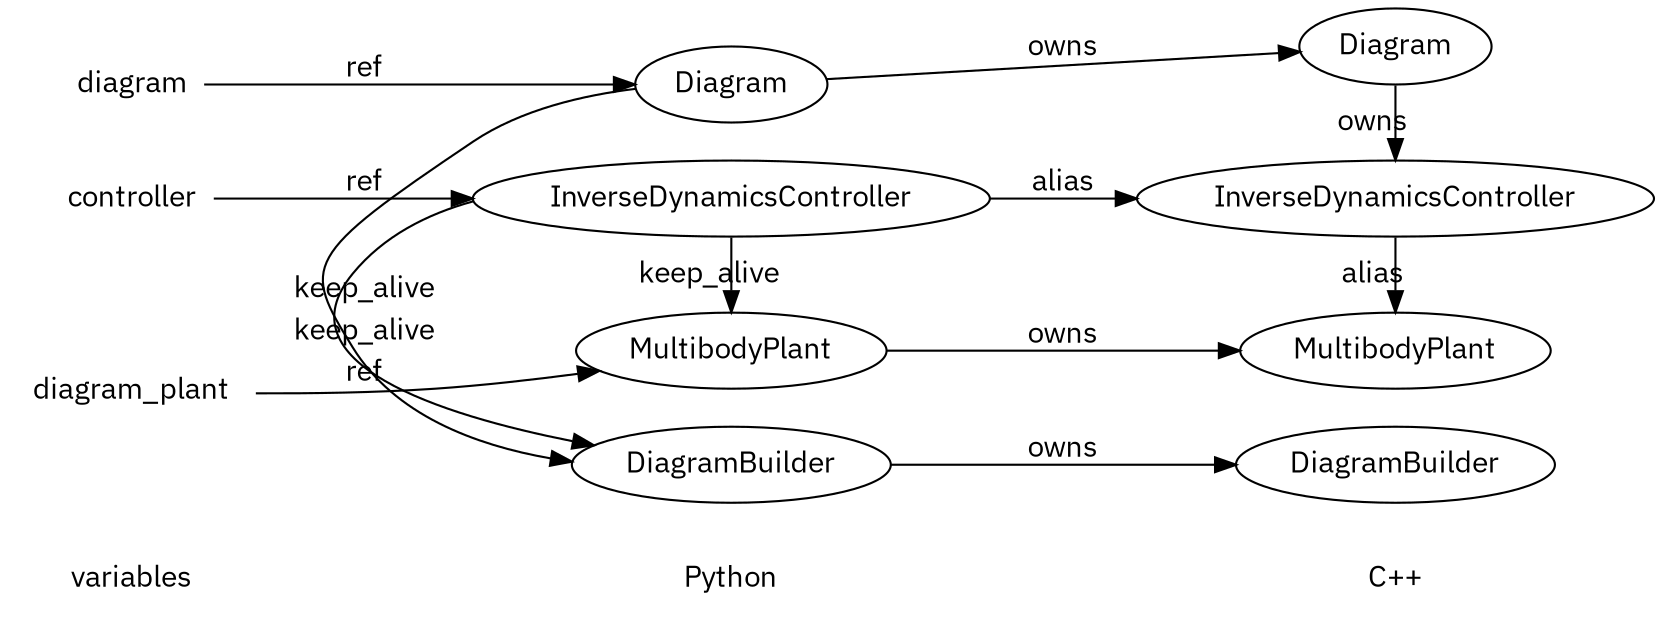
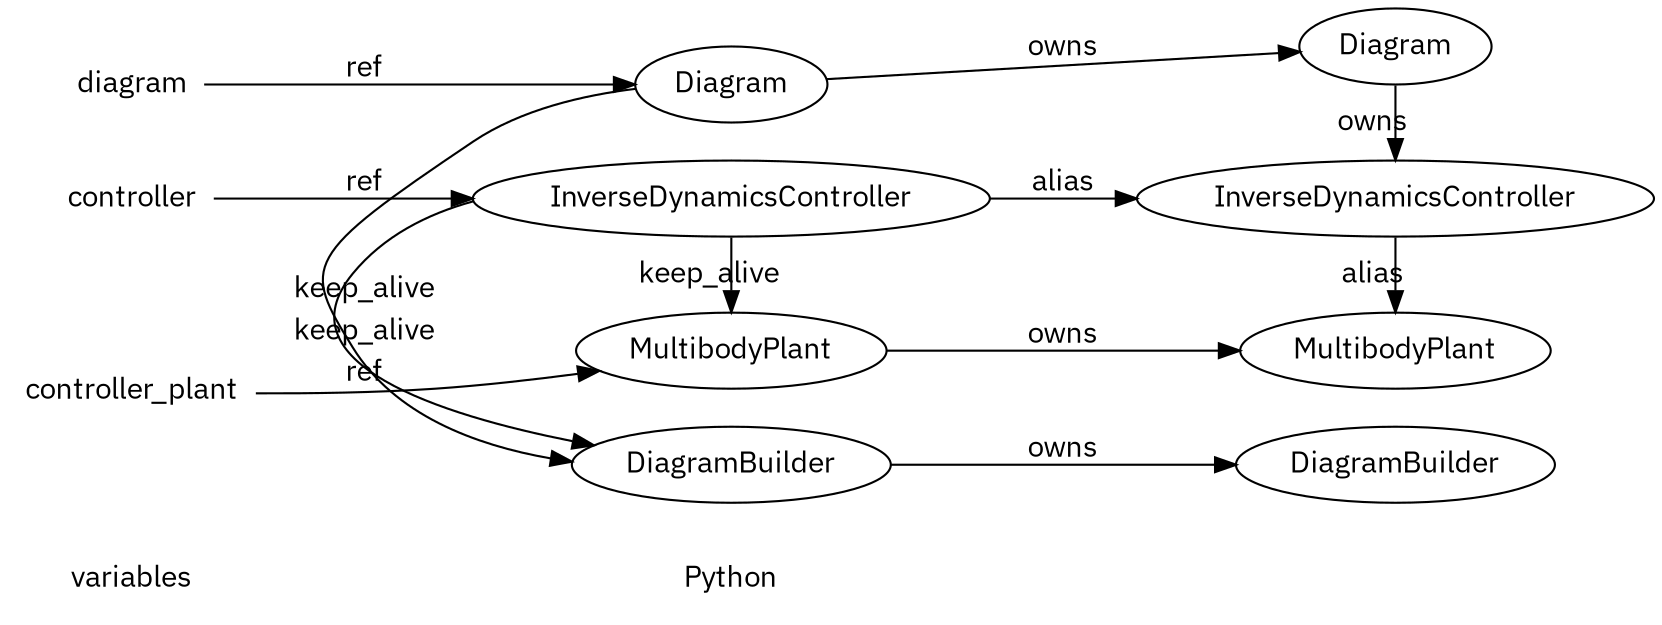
node "diagram_plant": label "diagram_plant" -> "controller_plant"
node "C++": removed
